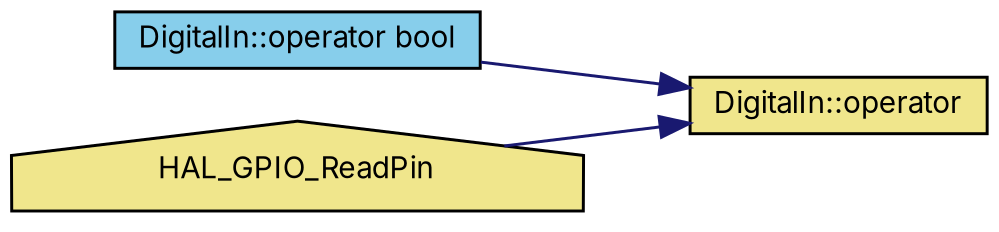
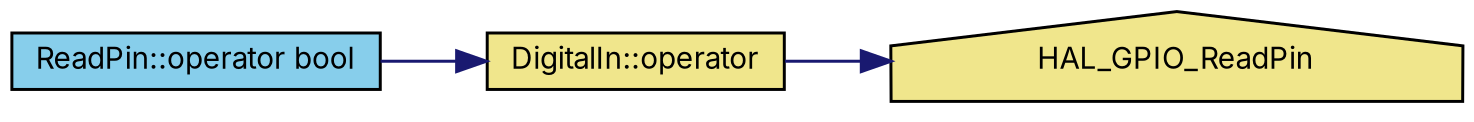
node "DigitalIn::operator bool": label "DigitalIn::operator bool" -> "ReadPin::operator bool"
edge "HAL_GPIO_ReadPin" -> "DigitalIn::operator": reversed
